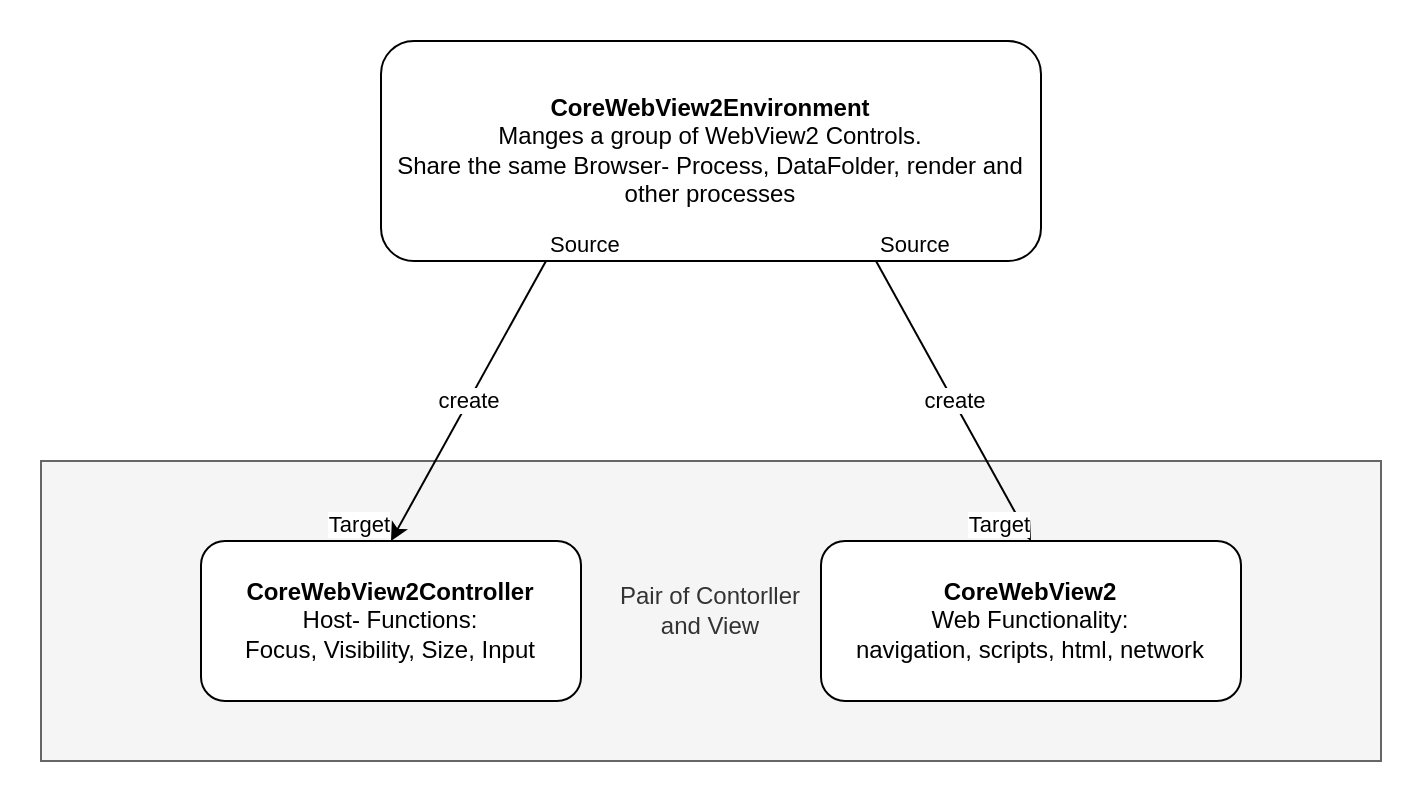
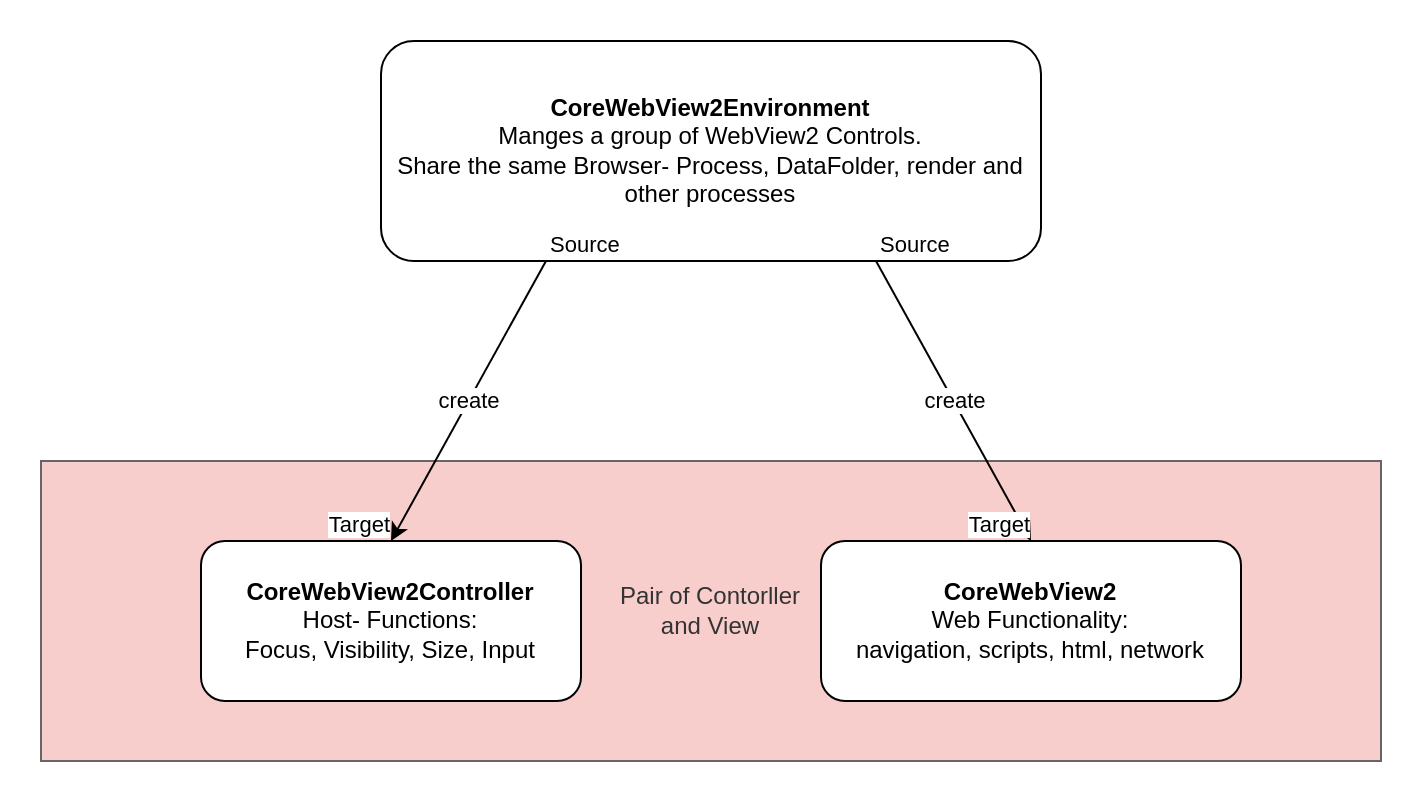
node "Pair of Contorller and View": fillcolor #f5f5f5 -> #f8cecc
